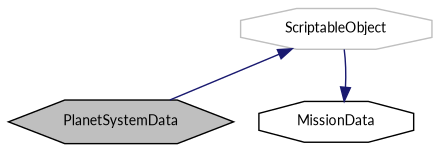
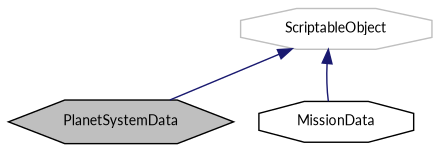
edge "ScriptableObject" -> "MissionData": reversed
